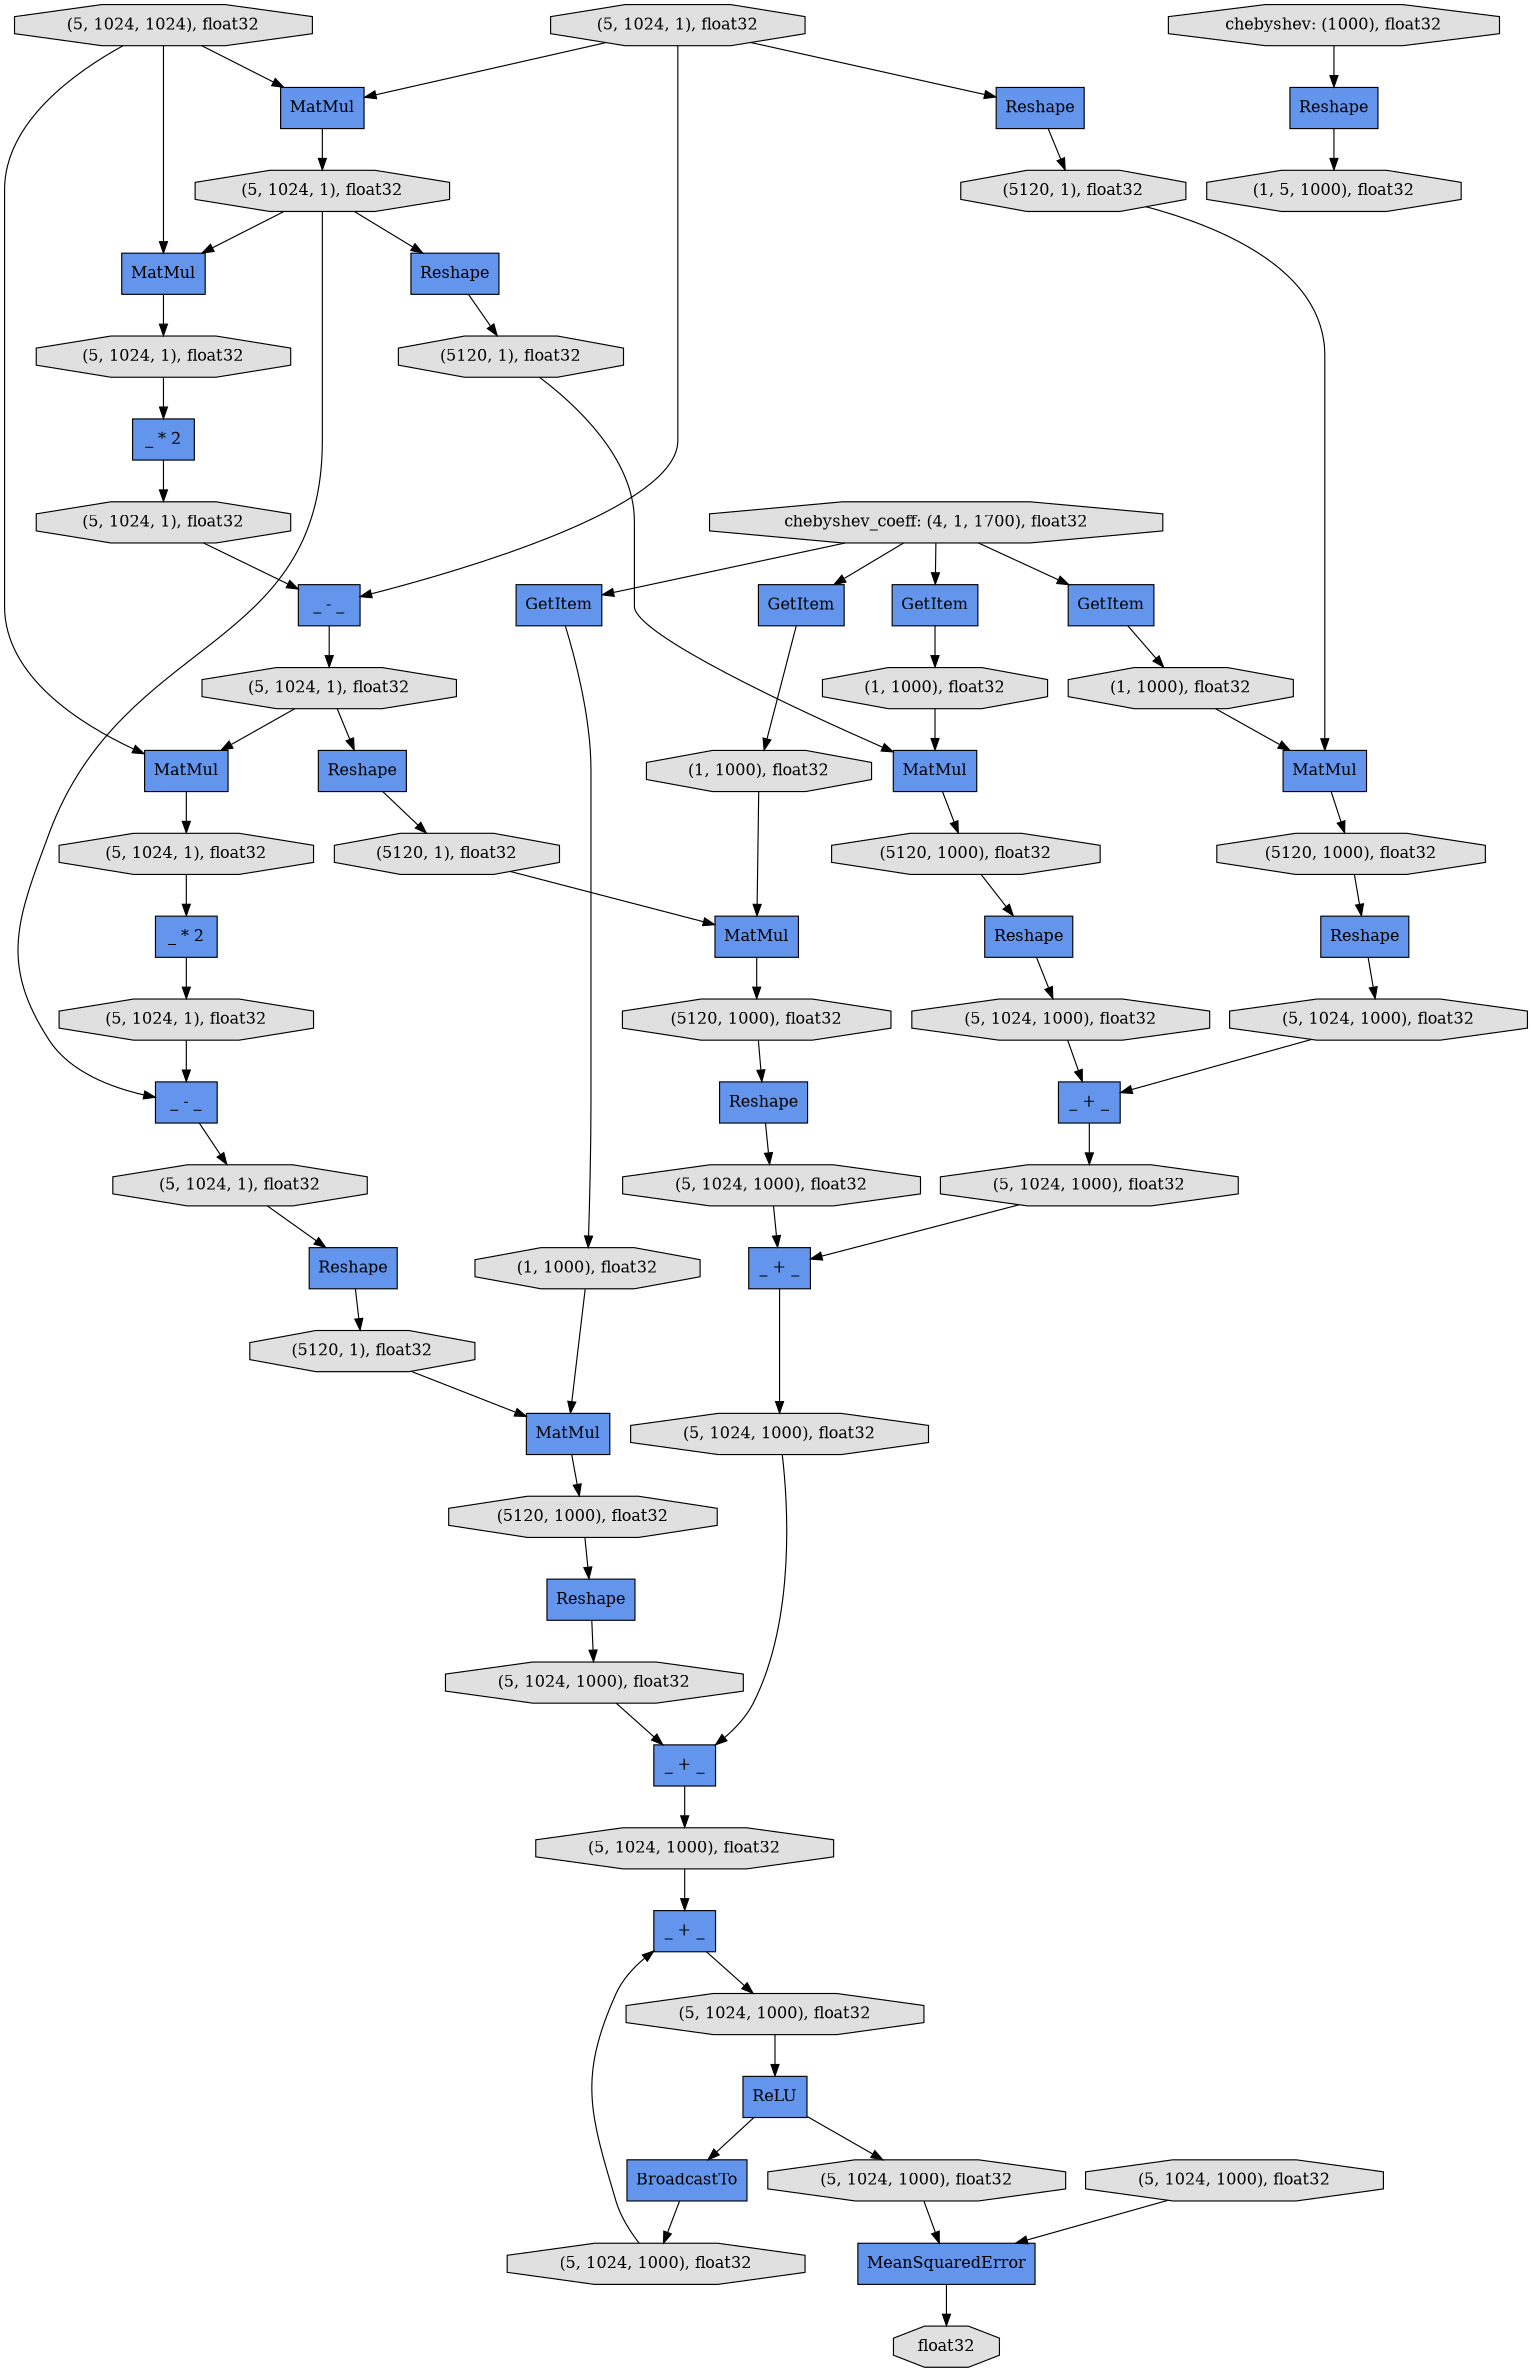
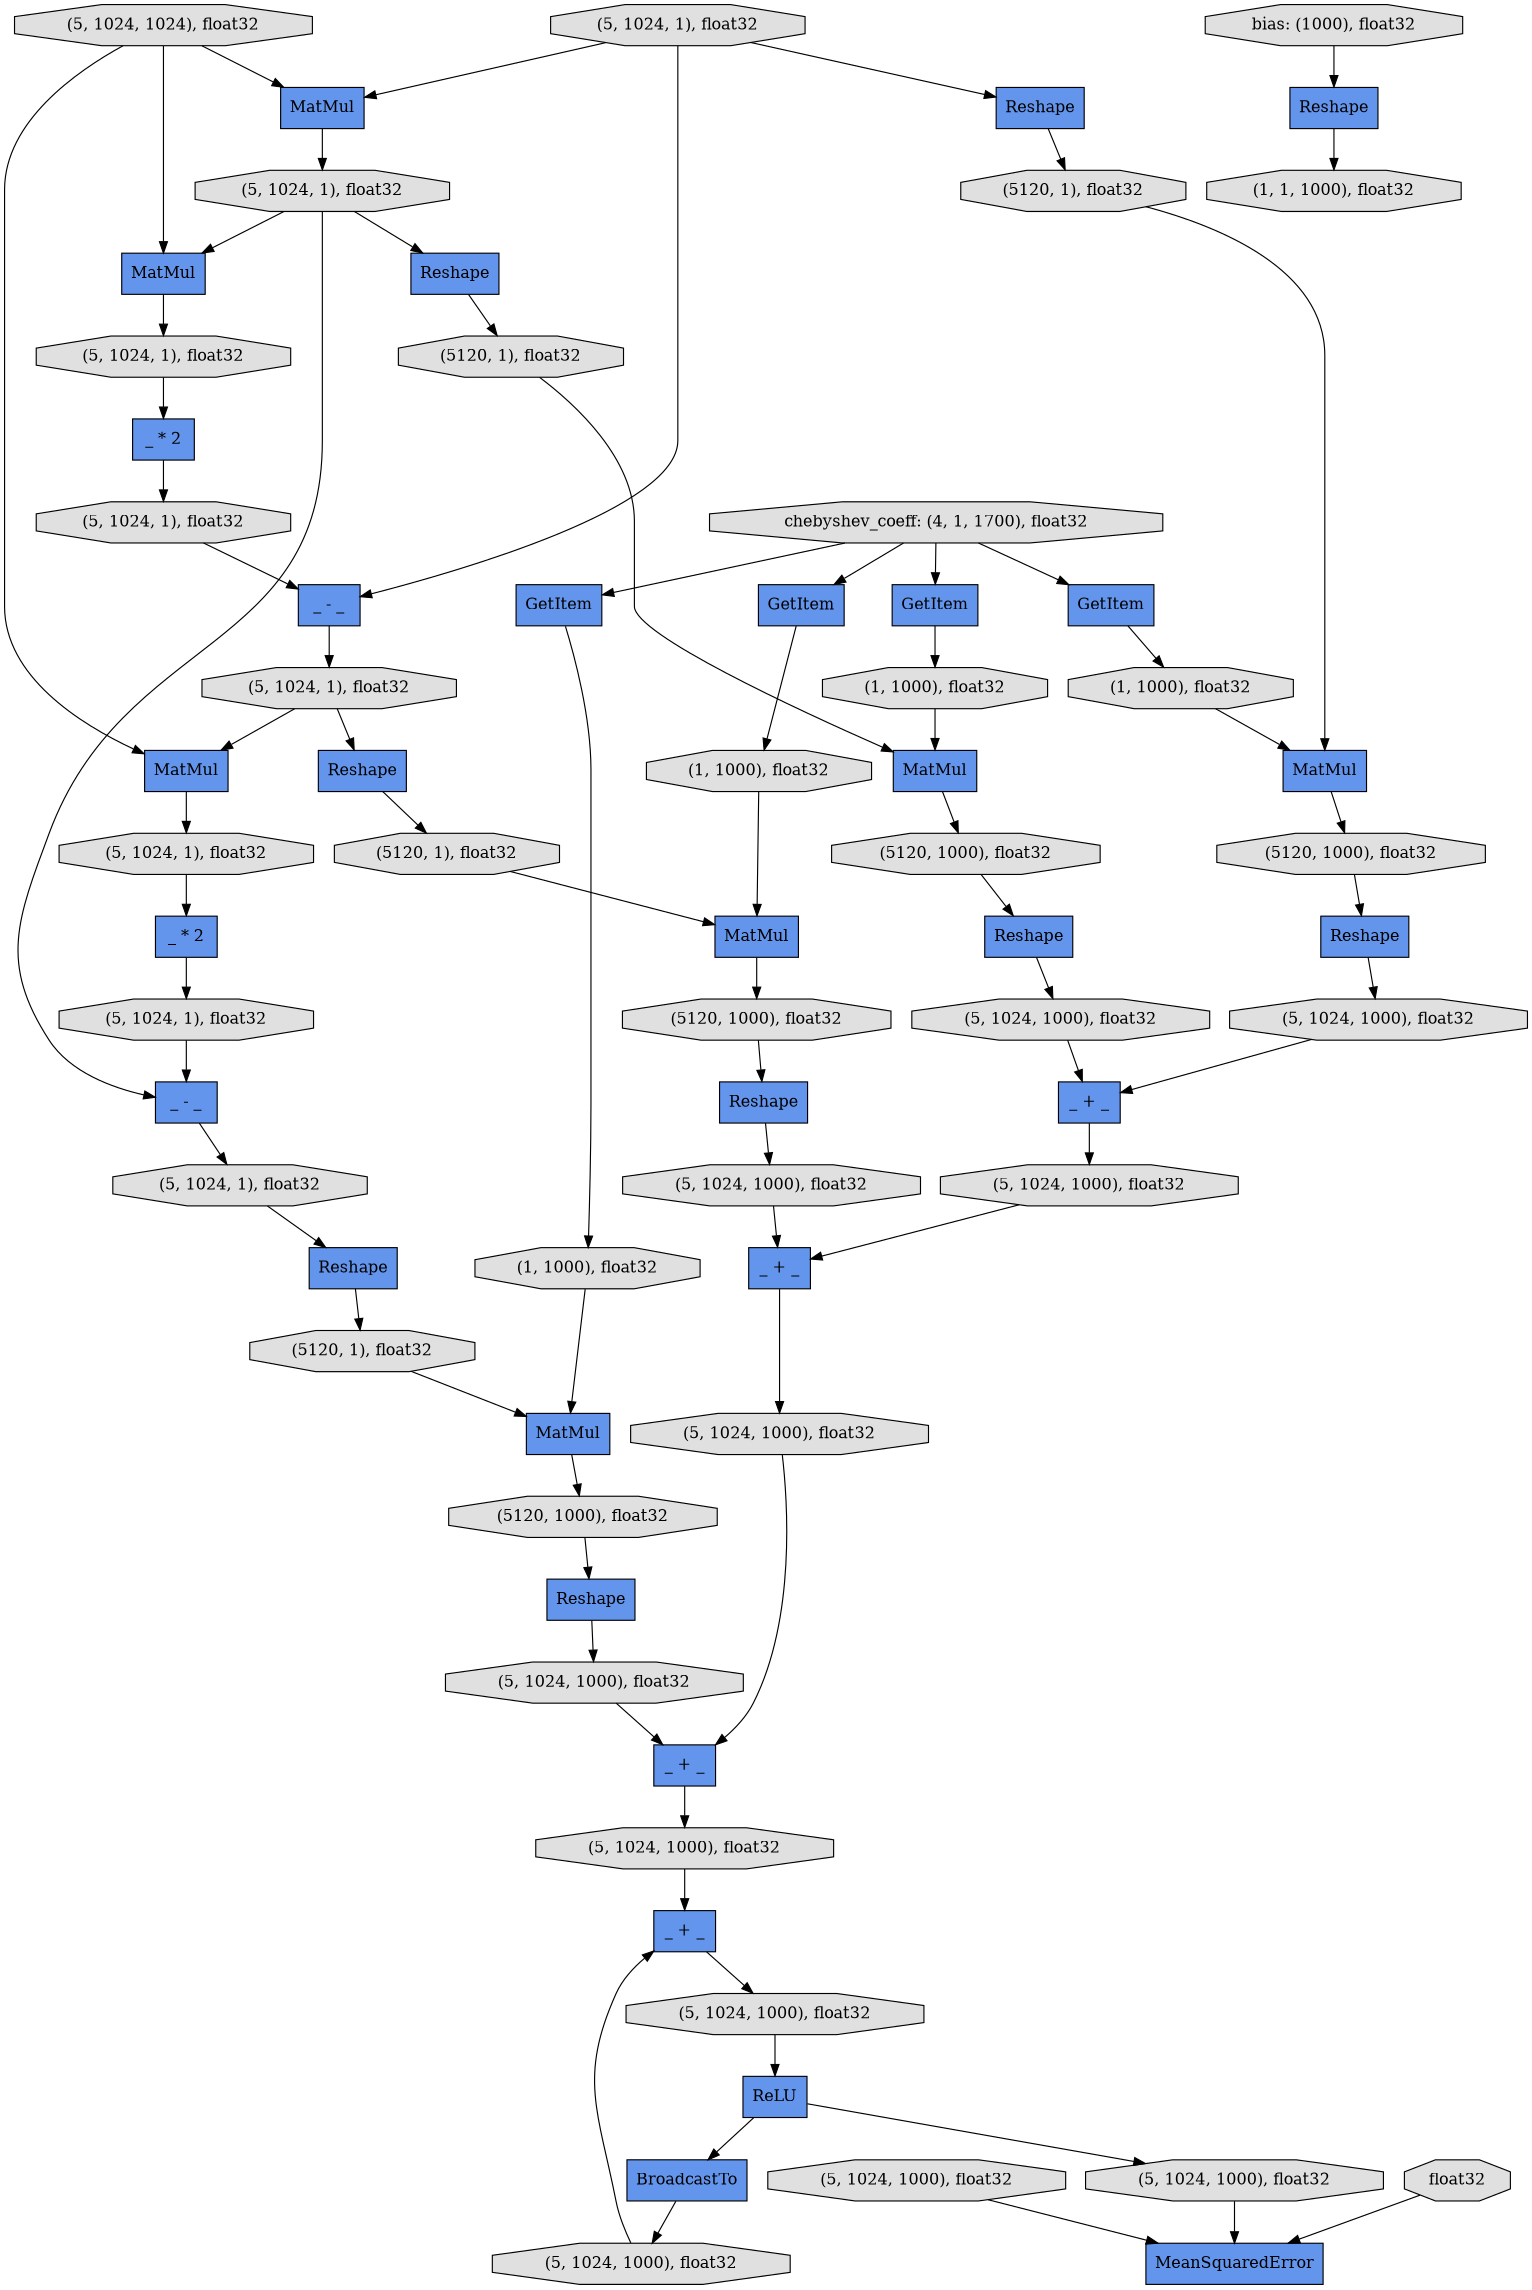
node "chebyshev: (1000), float32": label "chebyshev: (1000), float32" -> "bias: (1000), float32"
node "(1, 5, 1000), float32": label "(1, 5, 1000), float32" -> "(1, 1, 1000), float32"
edge "MeanSquaredError" -> "float32": reversed
